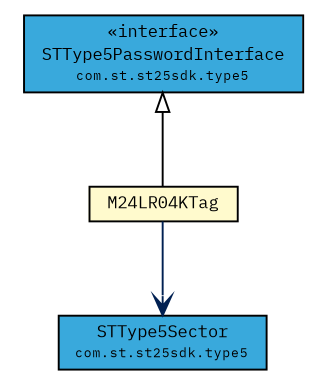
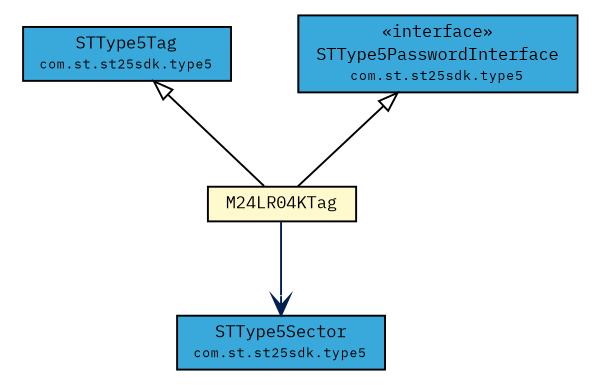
node "STType5Tag": added
